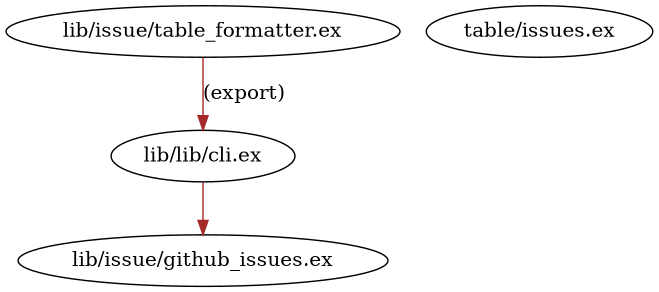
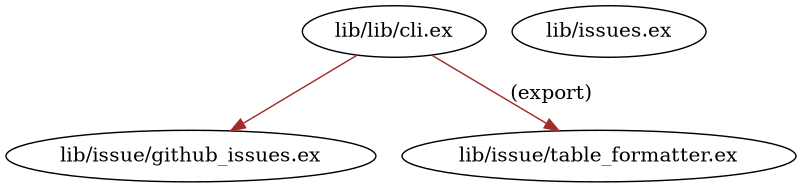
node "table/issues.ex": label "table/issues.ex" -> "lib/issues.ex"
edge "lib/issue/table_formatter.ex" -> "lib/lib/cli.ex": reversed
